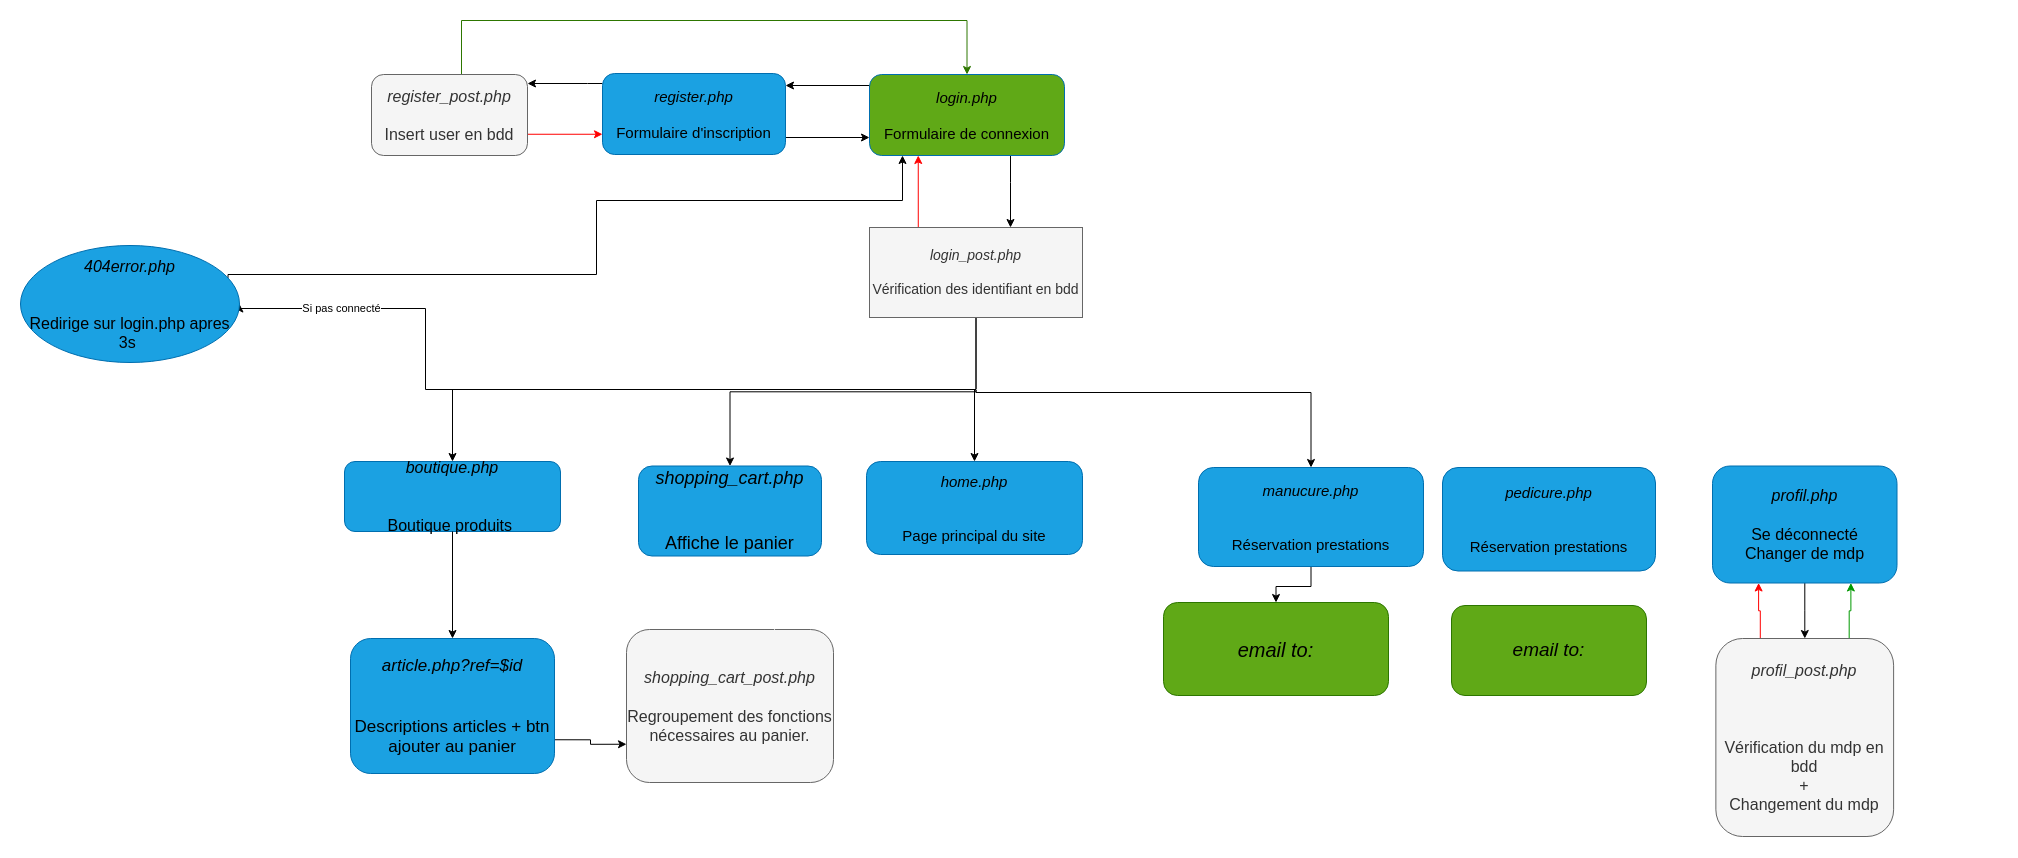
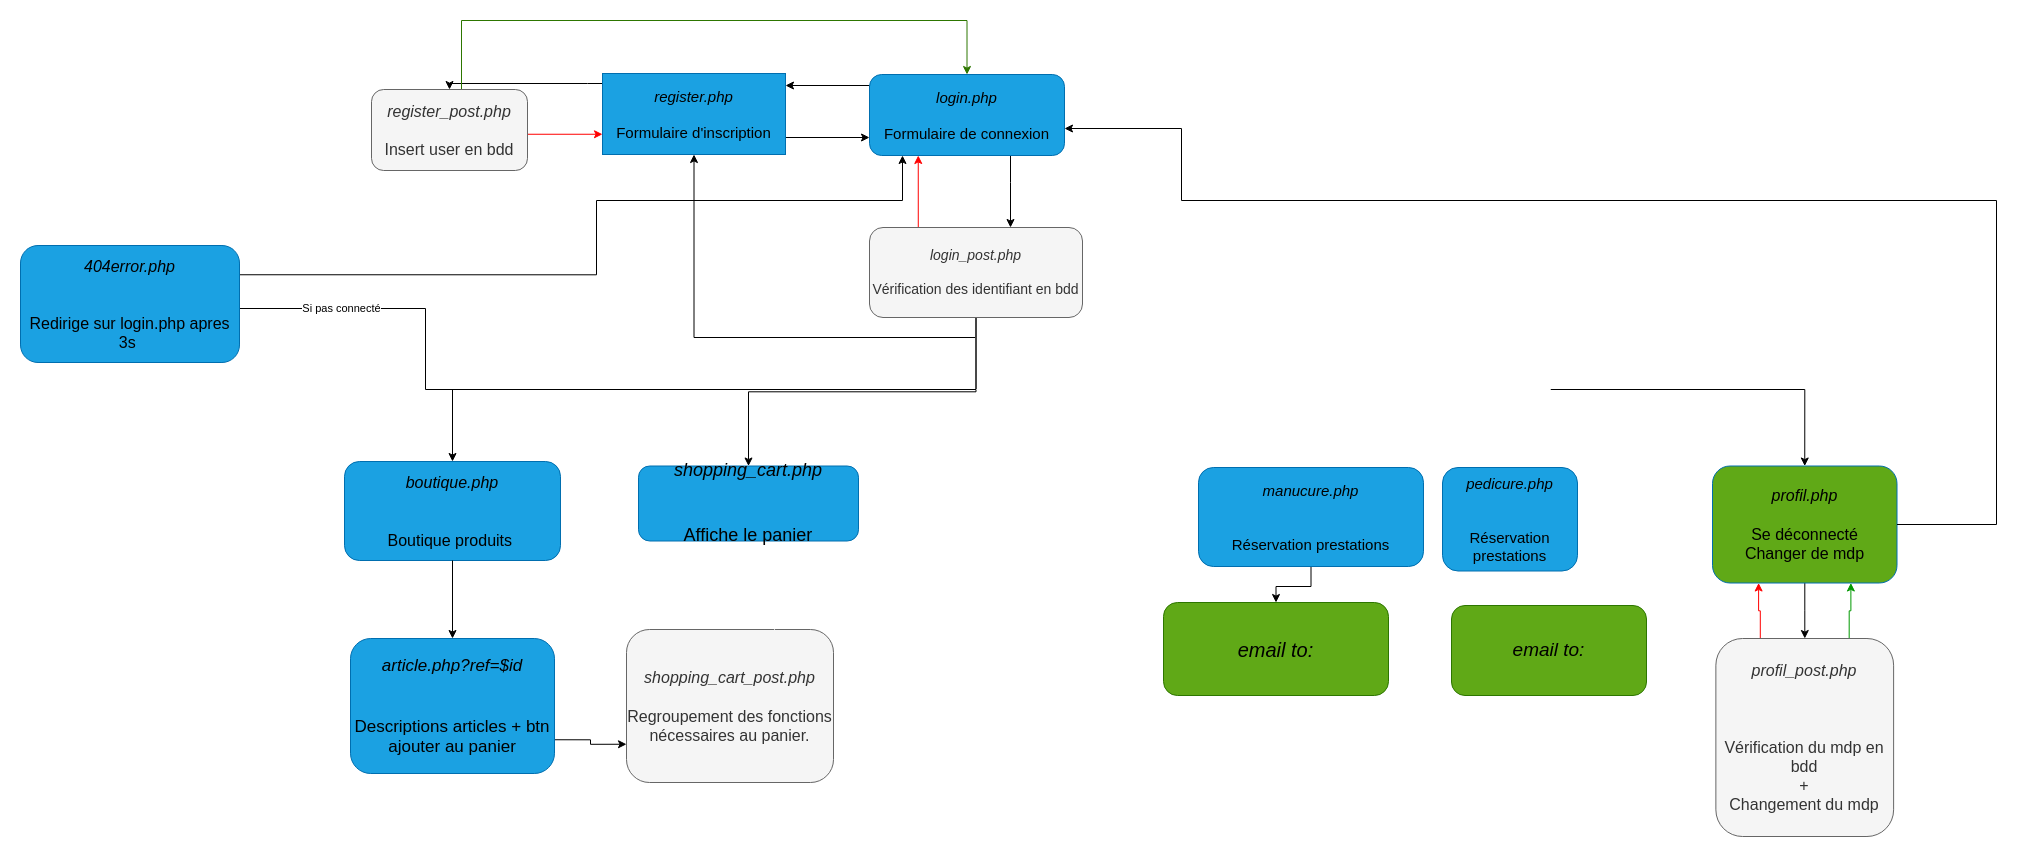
node "register.php Formulaire d'inscription": shape rounded rectangle -> rectangle
node "register_post.php Insert user en bdd": moved (450, 115) -> (450, 130)
node "login.php Formulaire de connexion": fillcolor #60a917 -> #1ba1e2
edge "profil.php Se déconnecté Changer de mdp" -> "login.php Formulaire de connexion": added
node "login_post.php Vérification des identifiant en bdd": shape rectangle -> rounded rectangle
node "404error.php Redirige sur login.php apres 3s": shape ellipse -> rounded rectangle
edge "login_post.php Vérification des identifiant en bdd" -> "404error.php Redirige sur login.php apres 3s": arrowhead classic -> none
edge "login_post.php Vérification des identifiant en bdd" -> "profil.php Se déconnecté Changer de mdp": added
edge "login_post.php Vérification des identifiant en bdd" -> "manucure.php Réservation prestations": now "login_post.php Vérification des identifiant en bdd" -> "register.php Formulaire d'inscription"
edge "login_post.php Vérification des identifiant en bdd" -> "home.php Page principal du site": removed
node "boutique.php Boutique produits": size 216x70 -> 216x99
node "home.php Page principal du site": removed
node "shopping_cart.php Affiche le panier": size 183x90 -> 220x75
node "pedicure.php Réservation prestations": size 213x104 -> 135x104
node "profil.php Se déconnecté Changer de mdp": fillcolor #1ba1e2 -> #60a917
